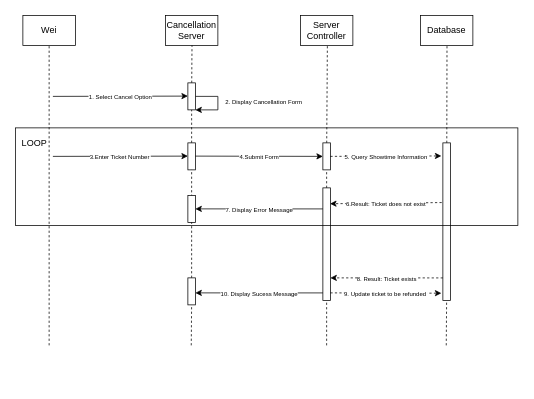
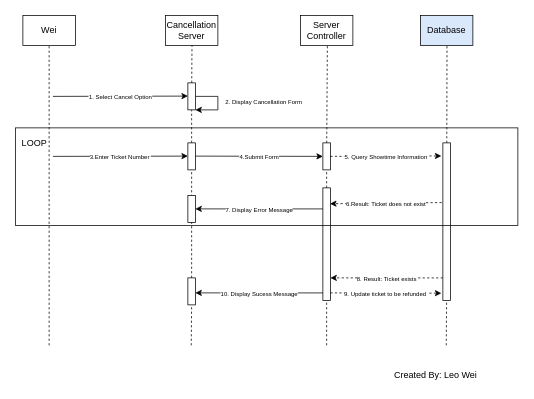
node "Database": fillcolor #ffffff -> #dae8fc
node "Created By: Leo Wei": added
